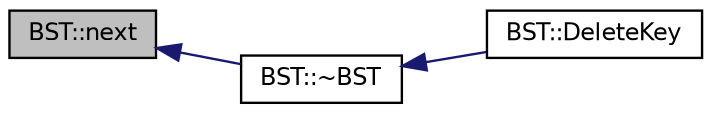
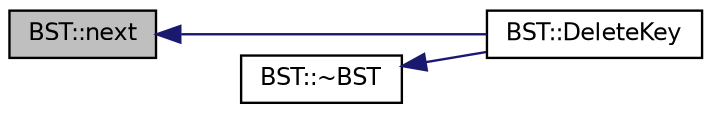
edge "BST::~BST" -> "BST::next": now "BST::DeleteKey" -> "BST::next"
